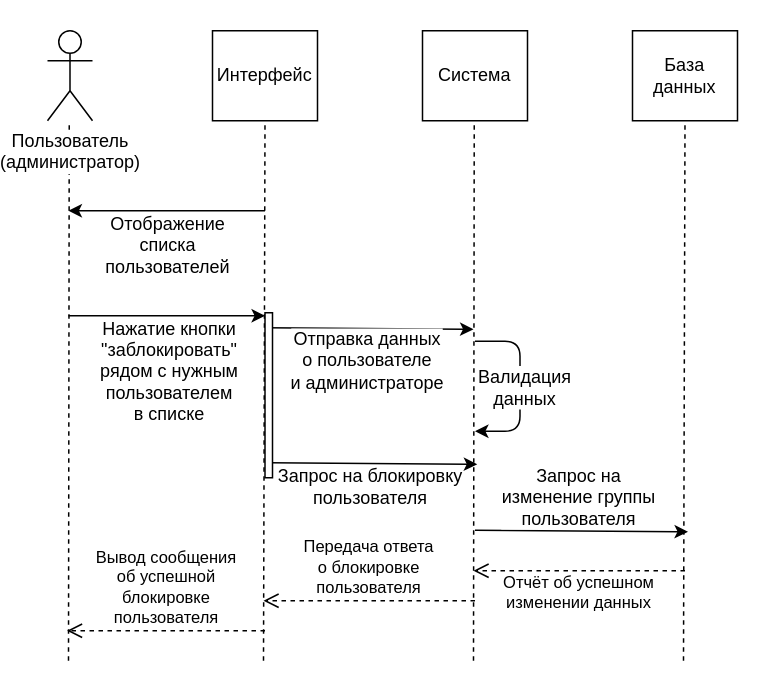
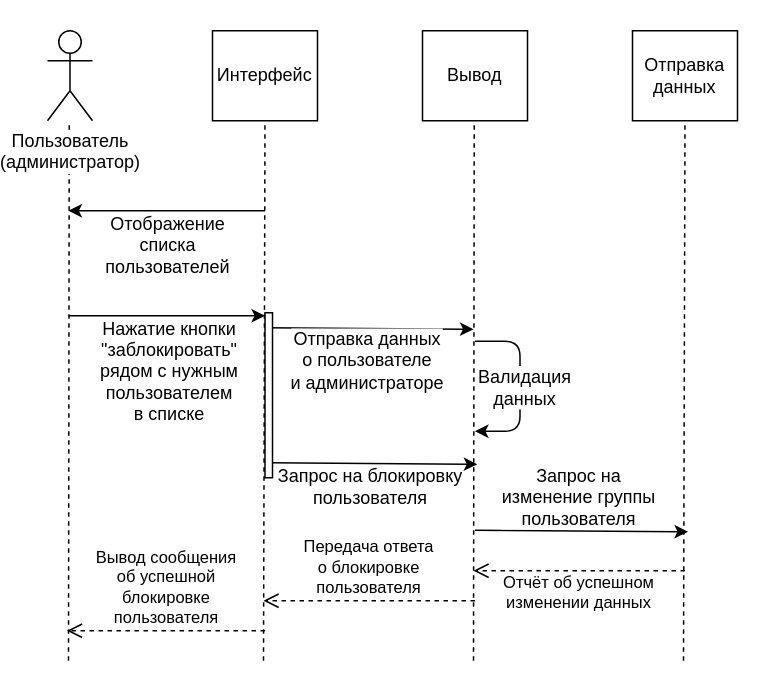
node "Система": label "Система" -> "Вывод"
node "База данных": label "База данных" -> "Отправка данных"
